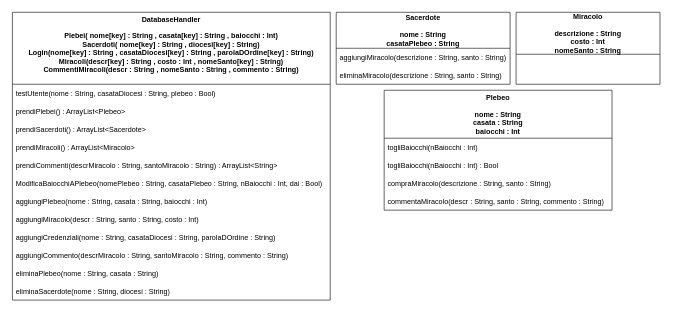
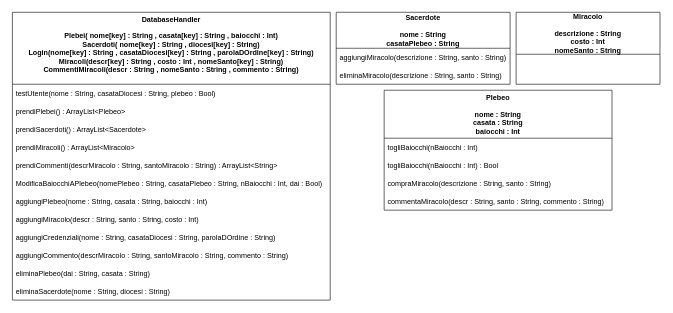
node "eliminaPlebeo(nome : String, casata : String)": label "eliminaPlebeo(nome : String, casata : String)" -> "eliminaPlebeo(dai : String, casata : String)"
